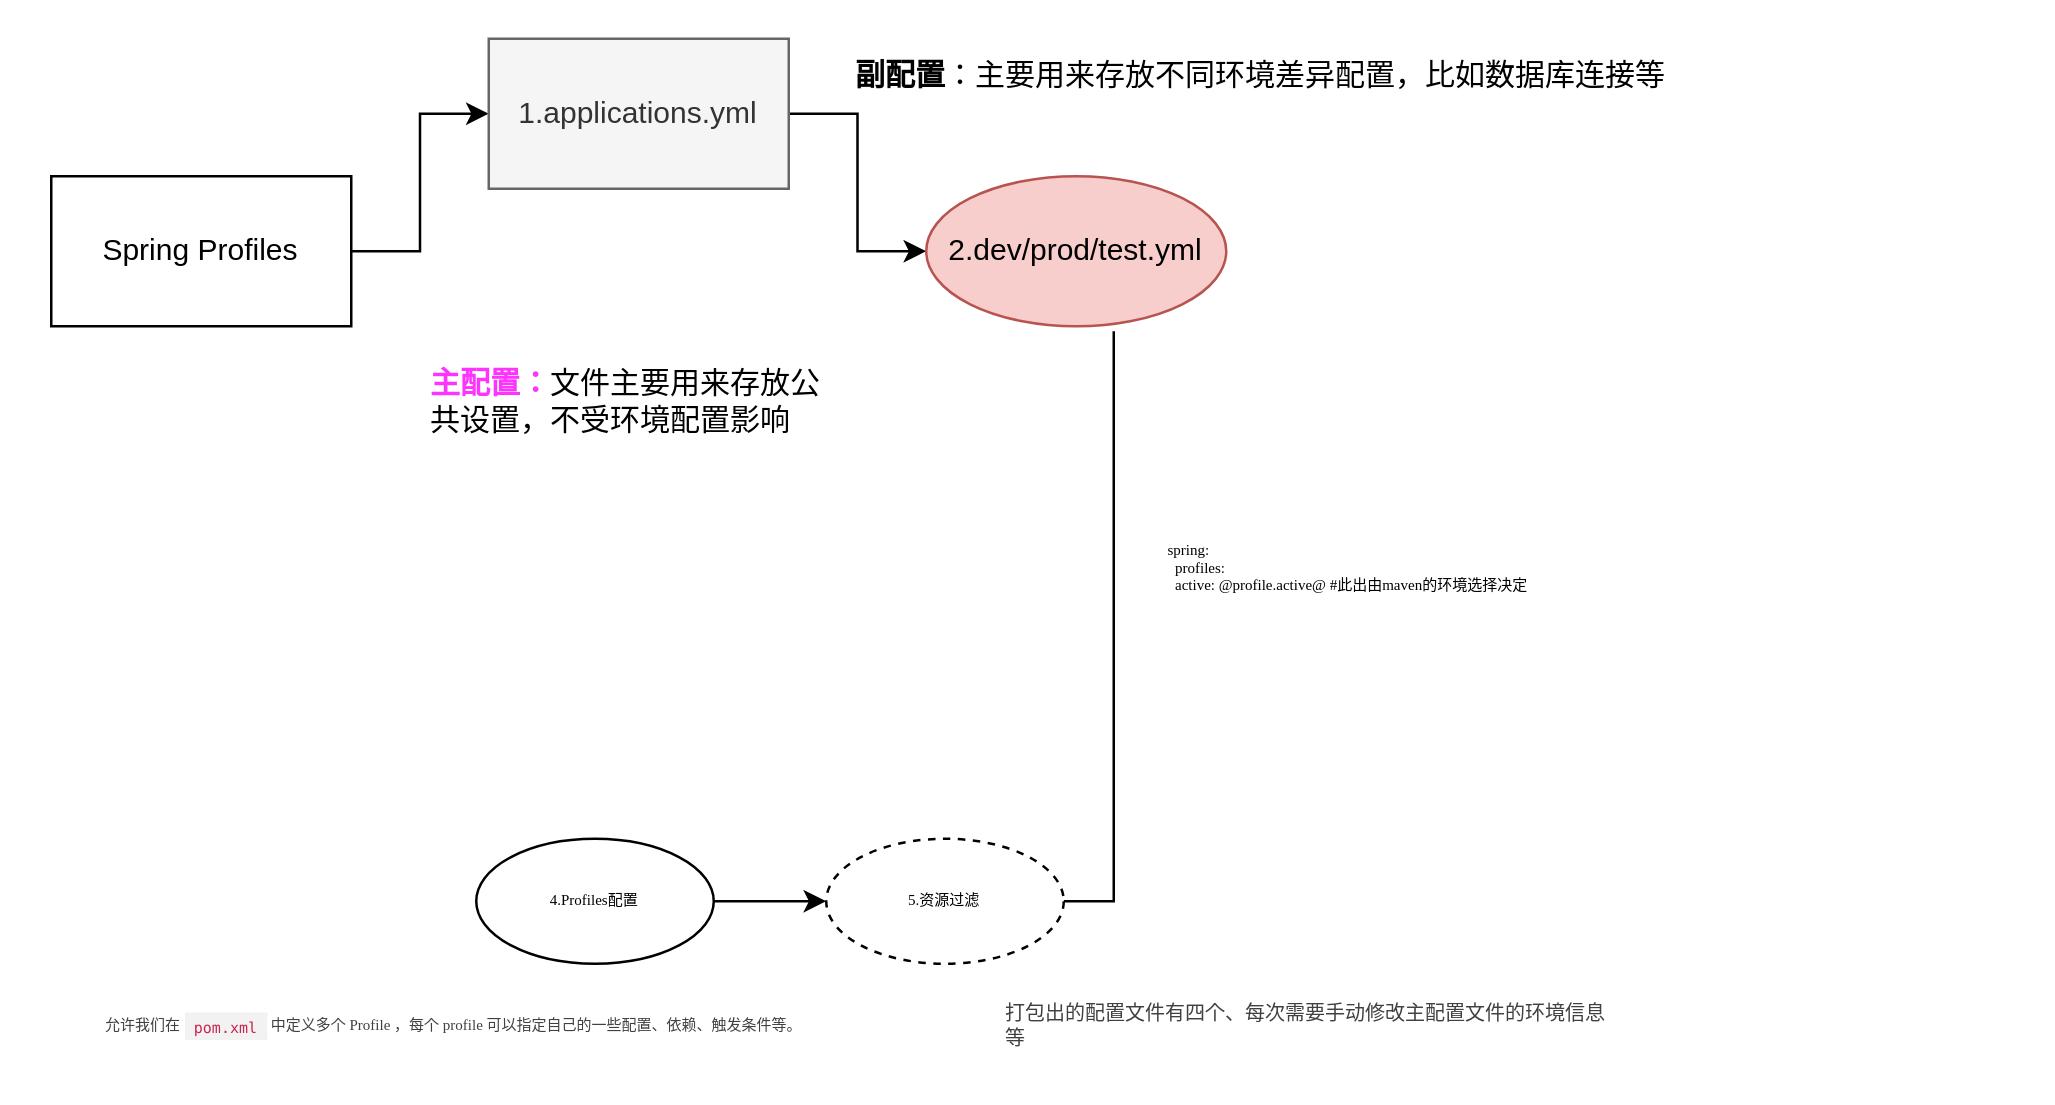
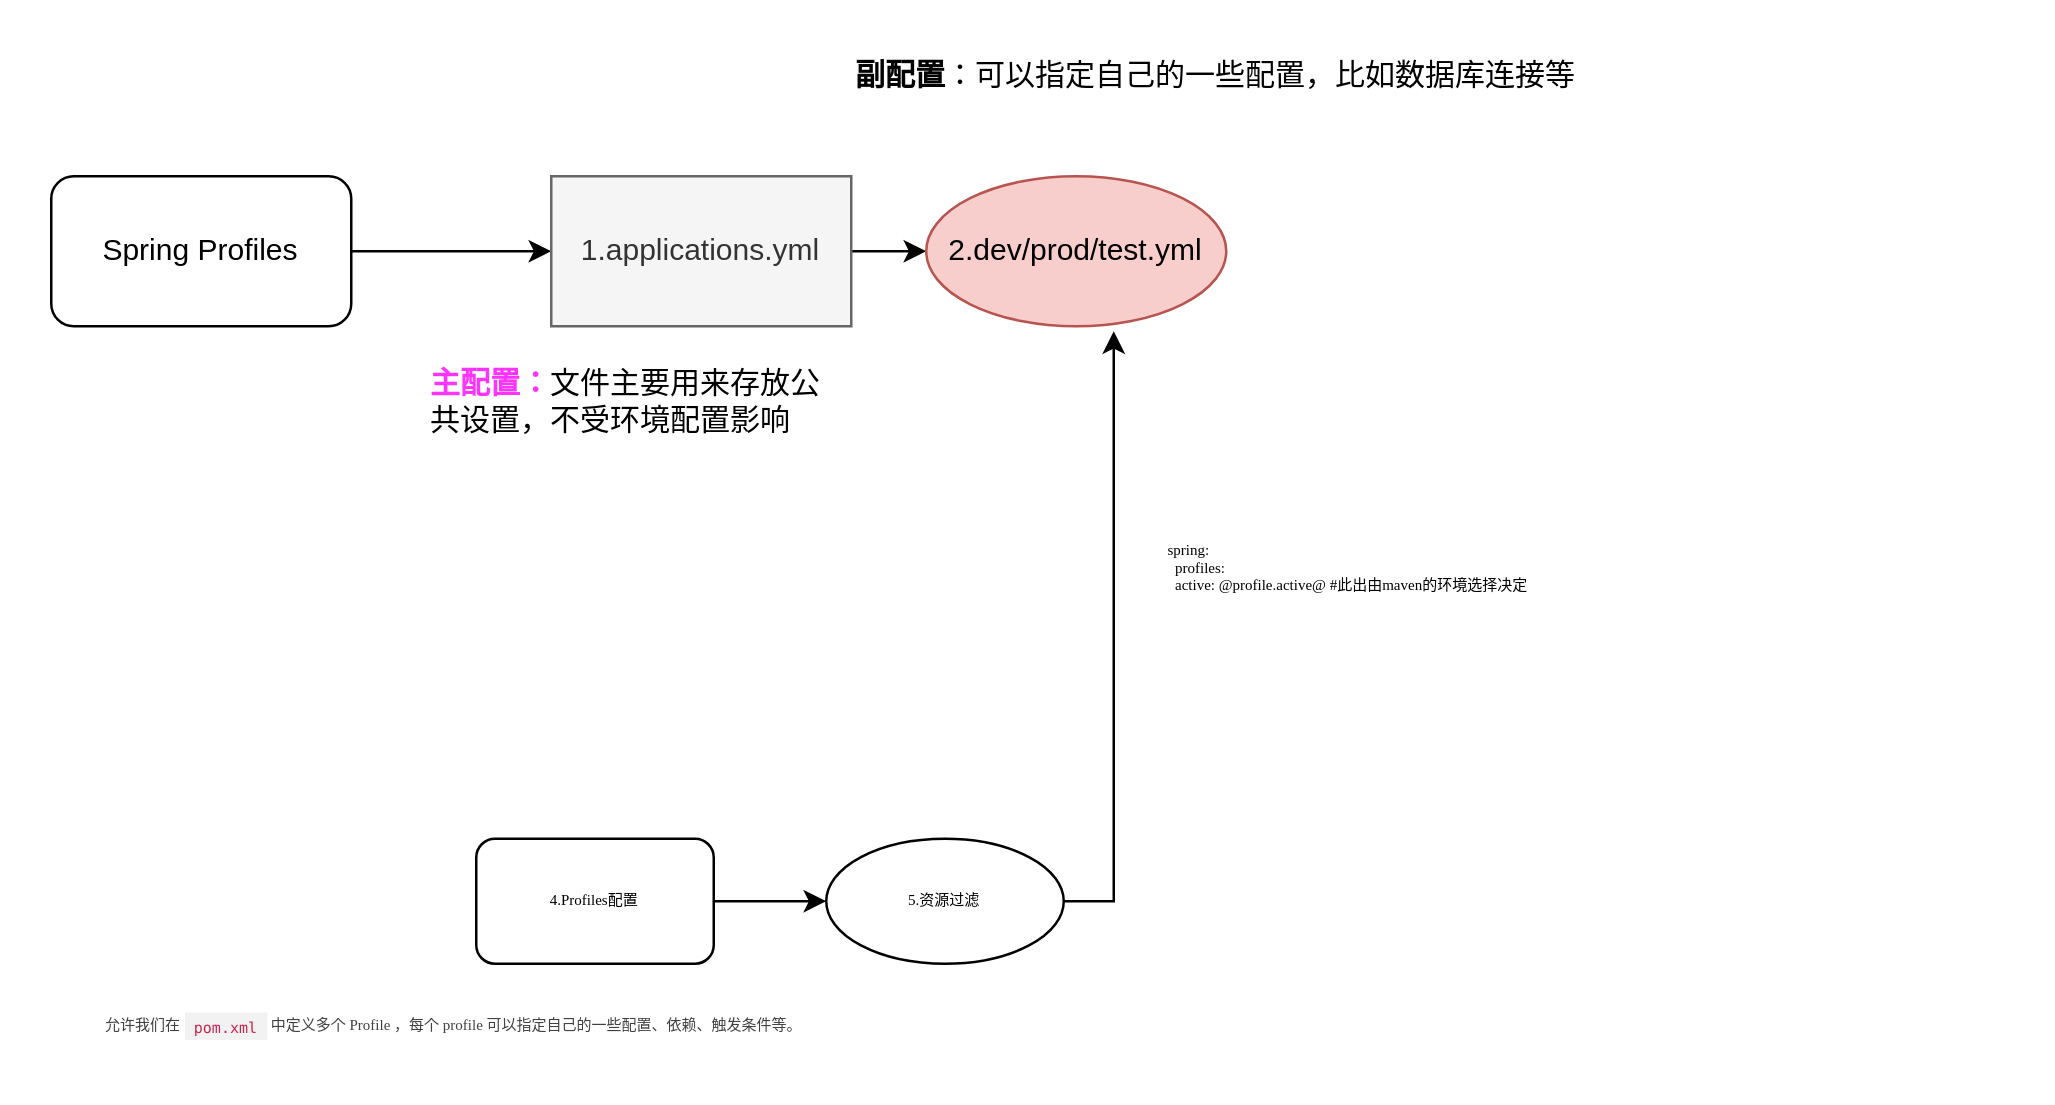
node "副配置：主要用来存放不同环境差异配置，比如数据库连接等": label "副配置：主要用来存放不同环境差异配置，比如数据库连接等" -> "副配置：可以指定自己的一些配置，比如数据库连接等"
node "1.applications.yml": moved (639, 114) -> (701, 251)
node "Spring Profiles": shape rectangle -> rounded rectangle
edge "2.dev/prod/test.yml" -- "5.资源过滤": arrowhead none -> classic
node "4.Profiles配置": shape ellipse -> rounded rectangle
node "5.资源过滤": style dashed -> solid
node "打包出的配置文件有四个、每次需要手动修改主配置文件的环境信息等": removed
